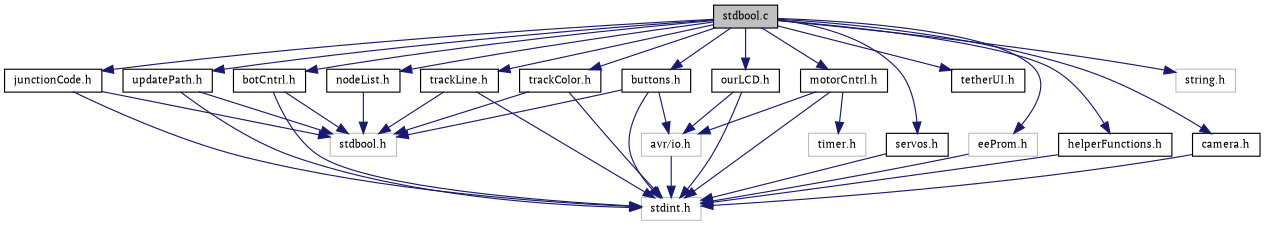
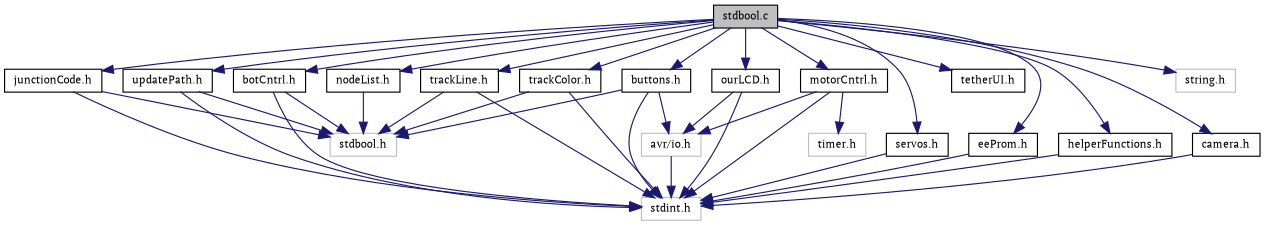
node "eeProm.h": color grey75 -> black
